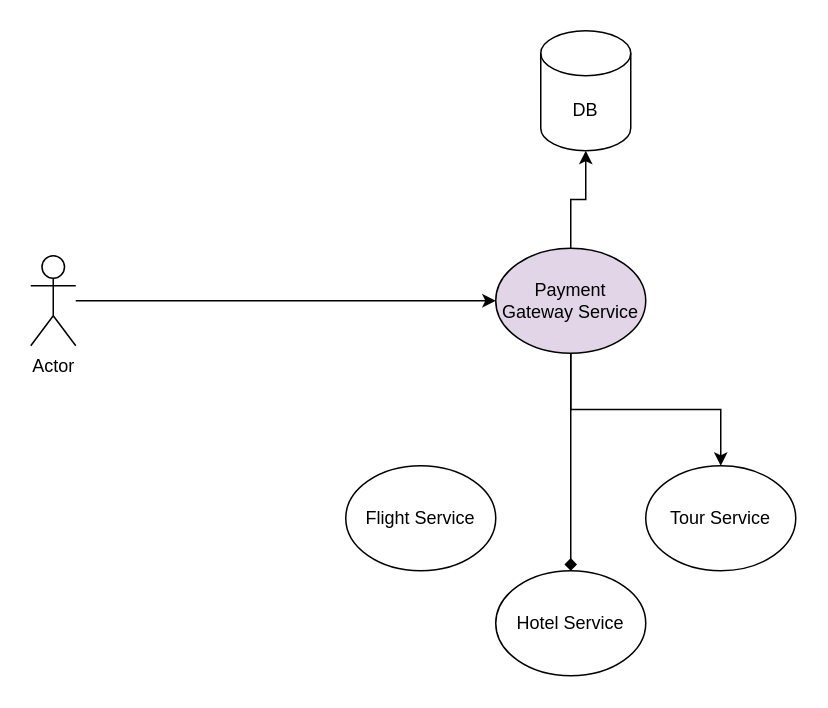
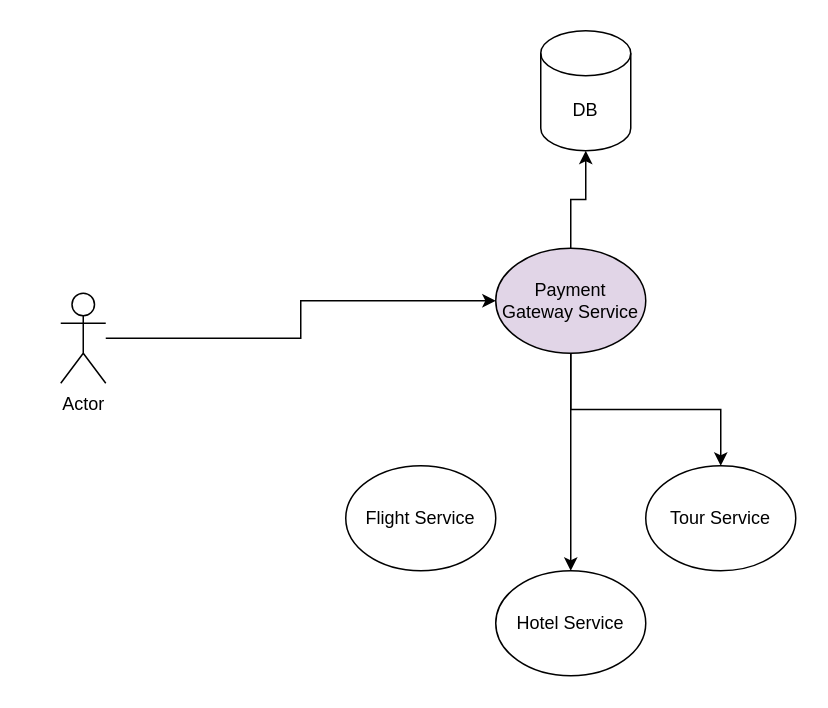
node "Actor": moved (53, 301) -> (83, 338)
edge "Payment Gateway Service" -> "Hotel Service": arrowhead diamond -> classic
